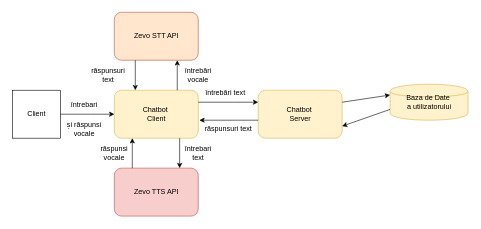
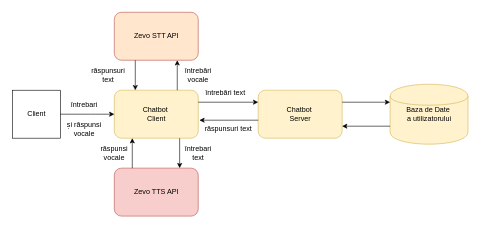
node "Baza de Date a utilizatorului": size 78x36 -> 78x60
